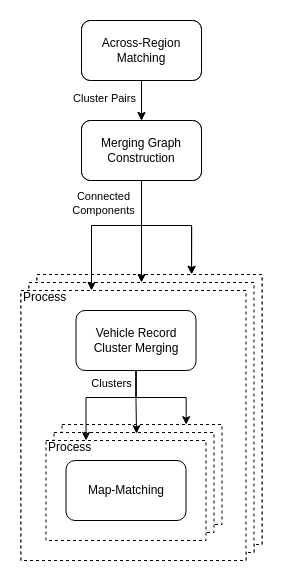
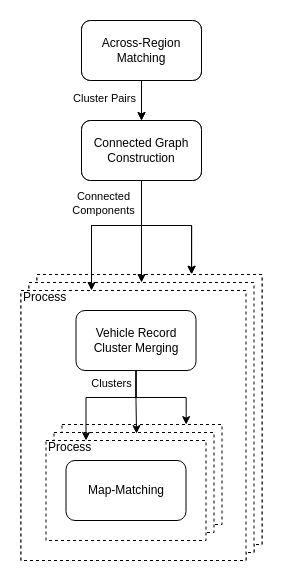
node "Merging Graph Construction": label "Merging Graph Construction" -> "Connected Graph Construction"
